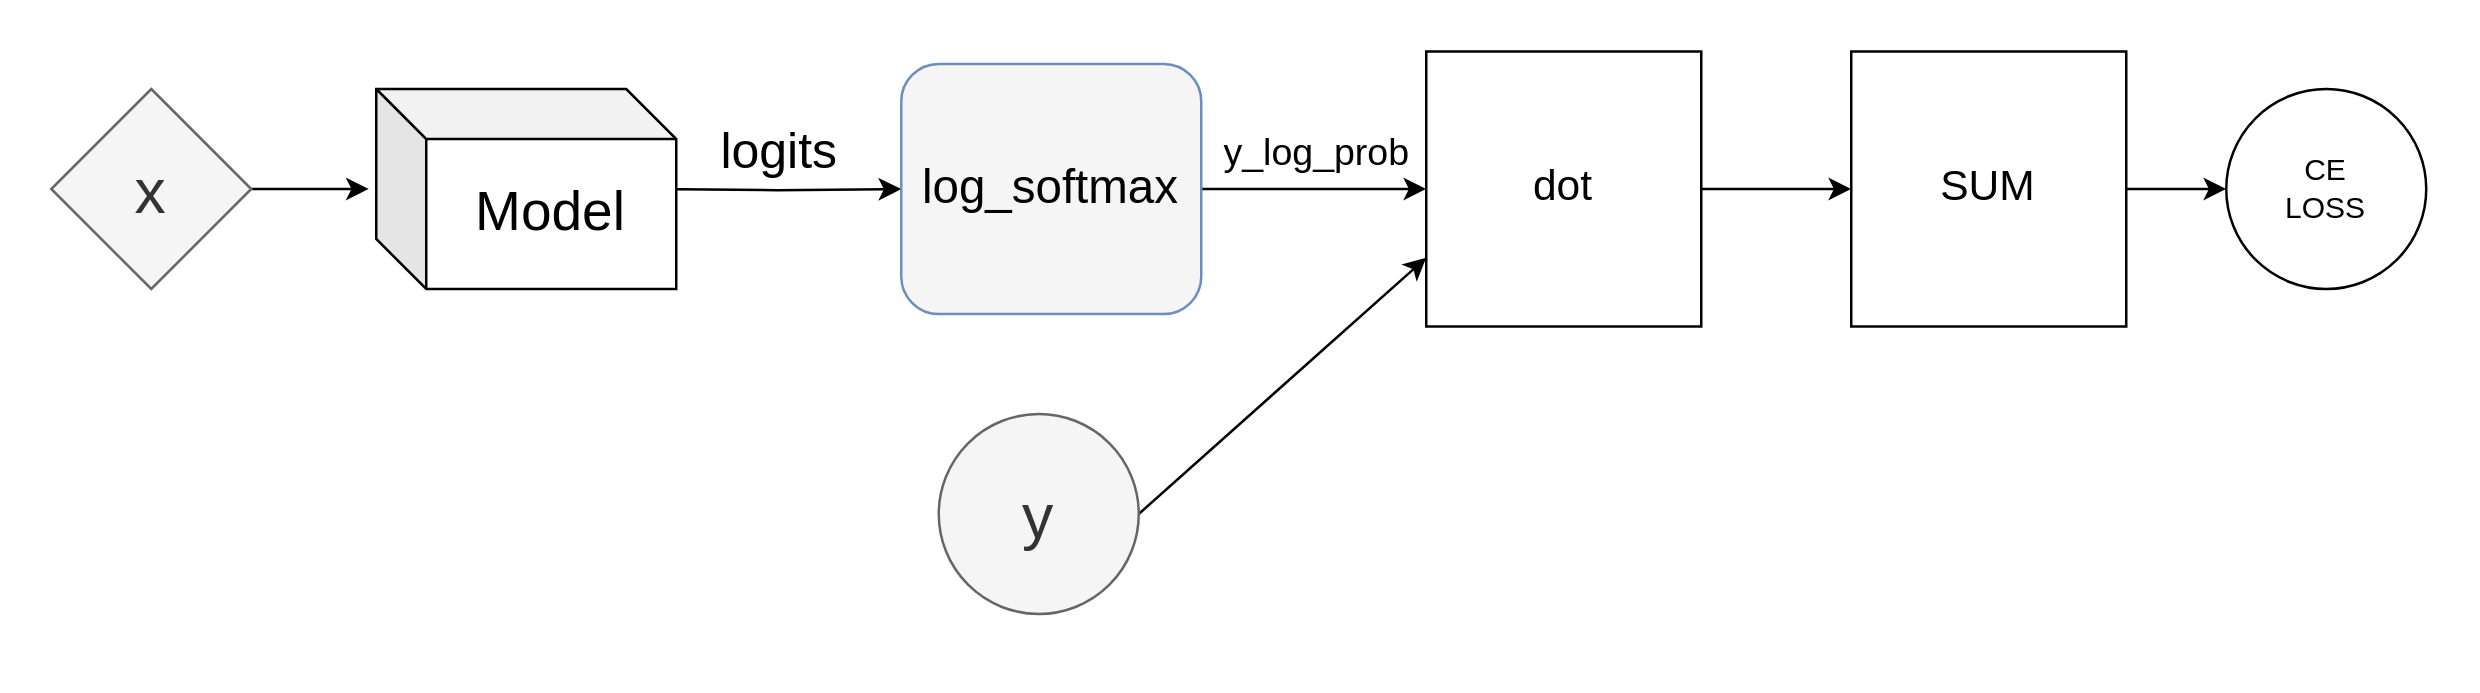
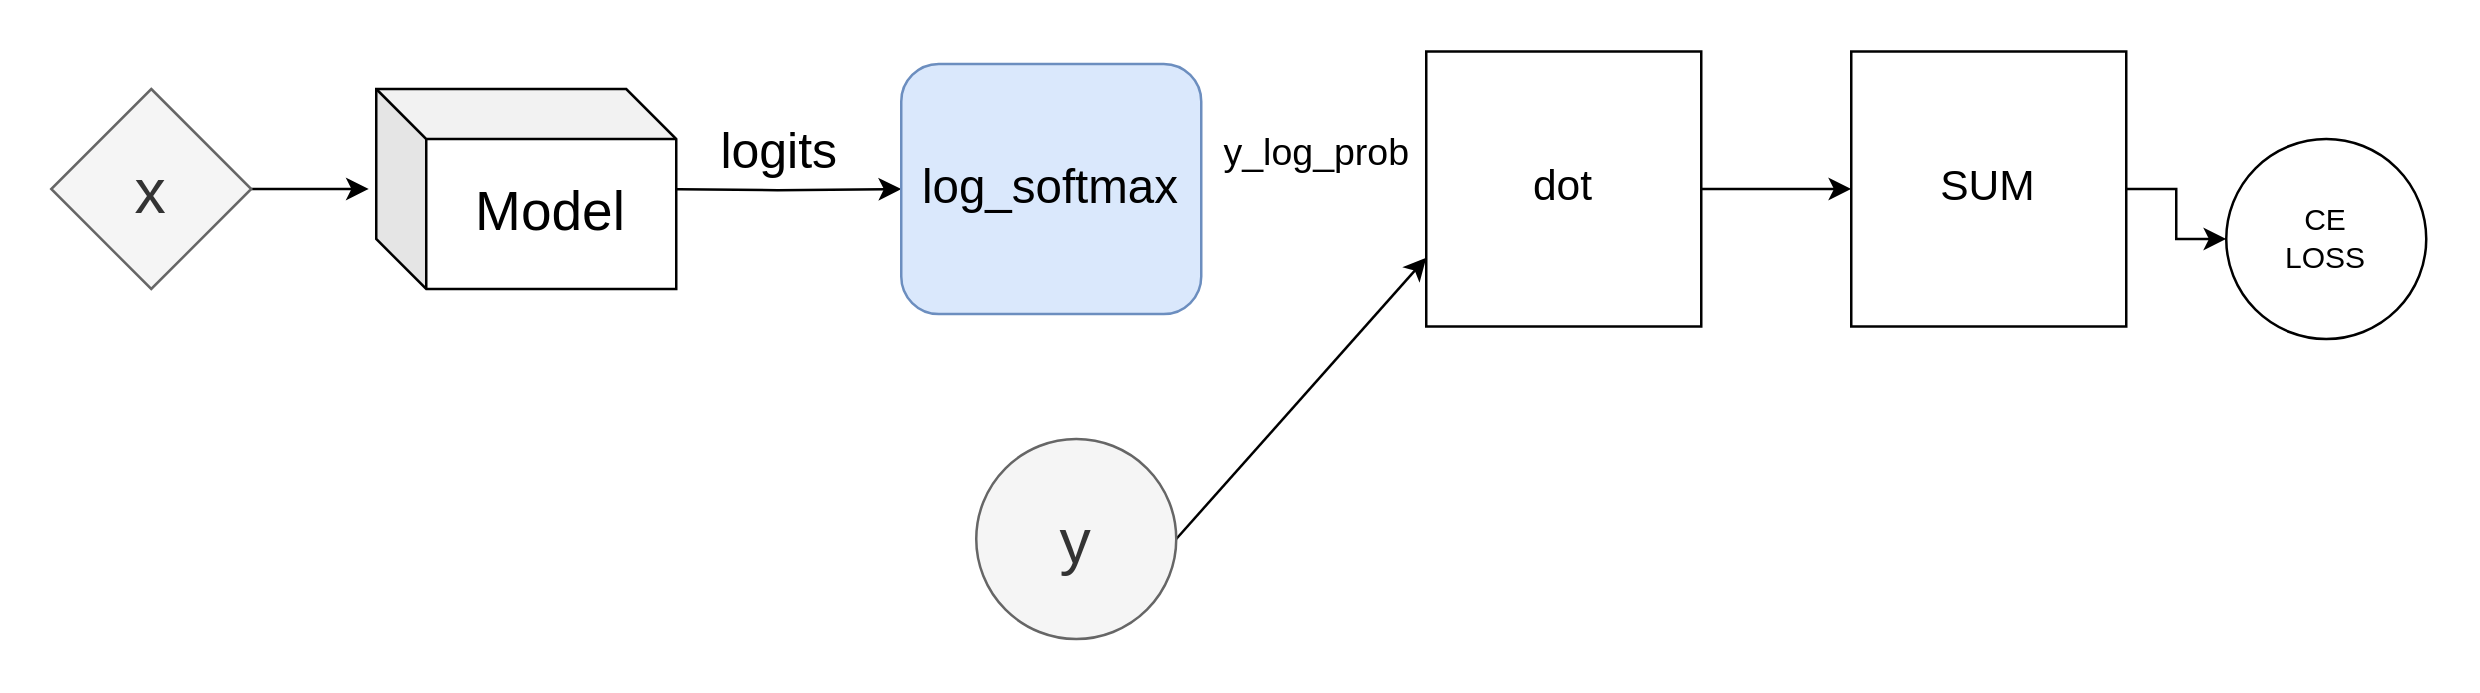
node "log_softmax": fillcolor #f5f5f5 -> #dae8fc
edge "log_softmax" -> "dot": removed
node "CE LOSS": moved (2326, 189) -> (2326, 239)
node "y": moved (1039, 514) -> (1076, 539)
